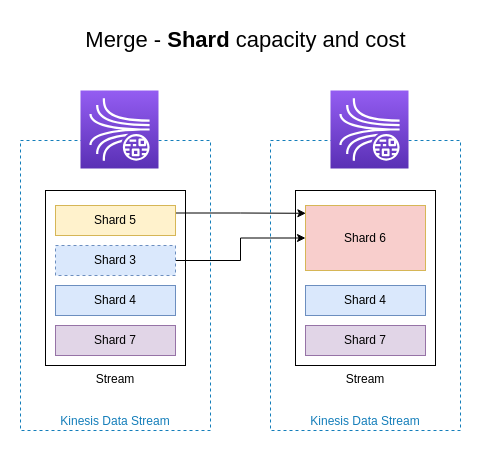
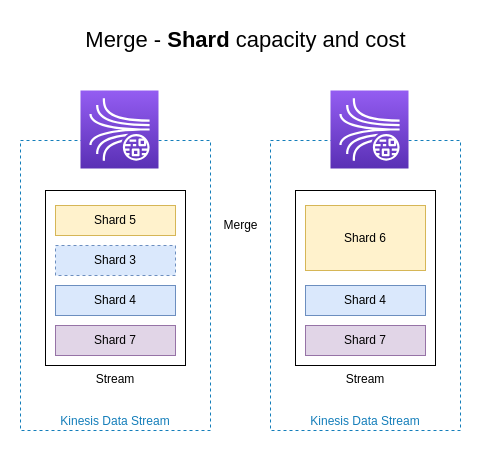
edge "Shard 5" -> "Shard 6": removed
node "Merge": added
node "Shard 6": fillcolor #f8cecc -> #fff2cc
edge "Shard 3" -> "Shard 6": removed
